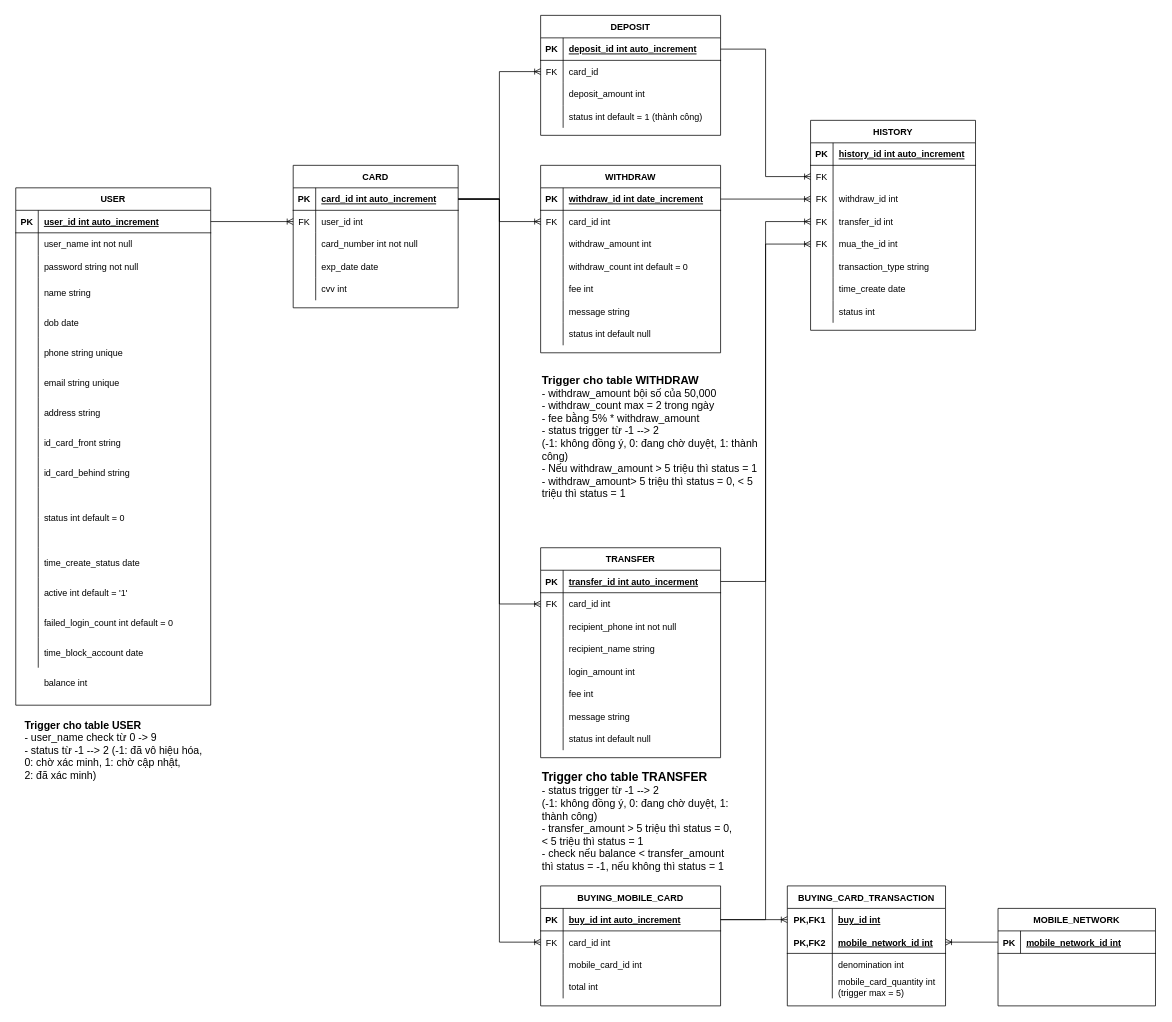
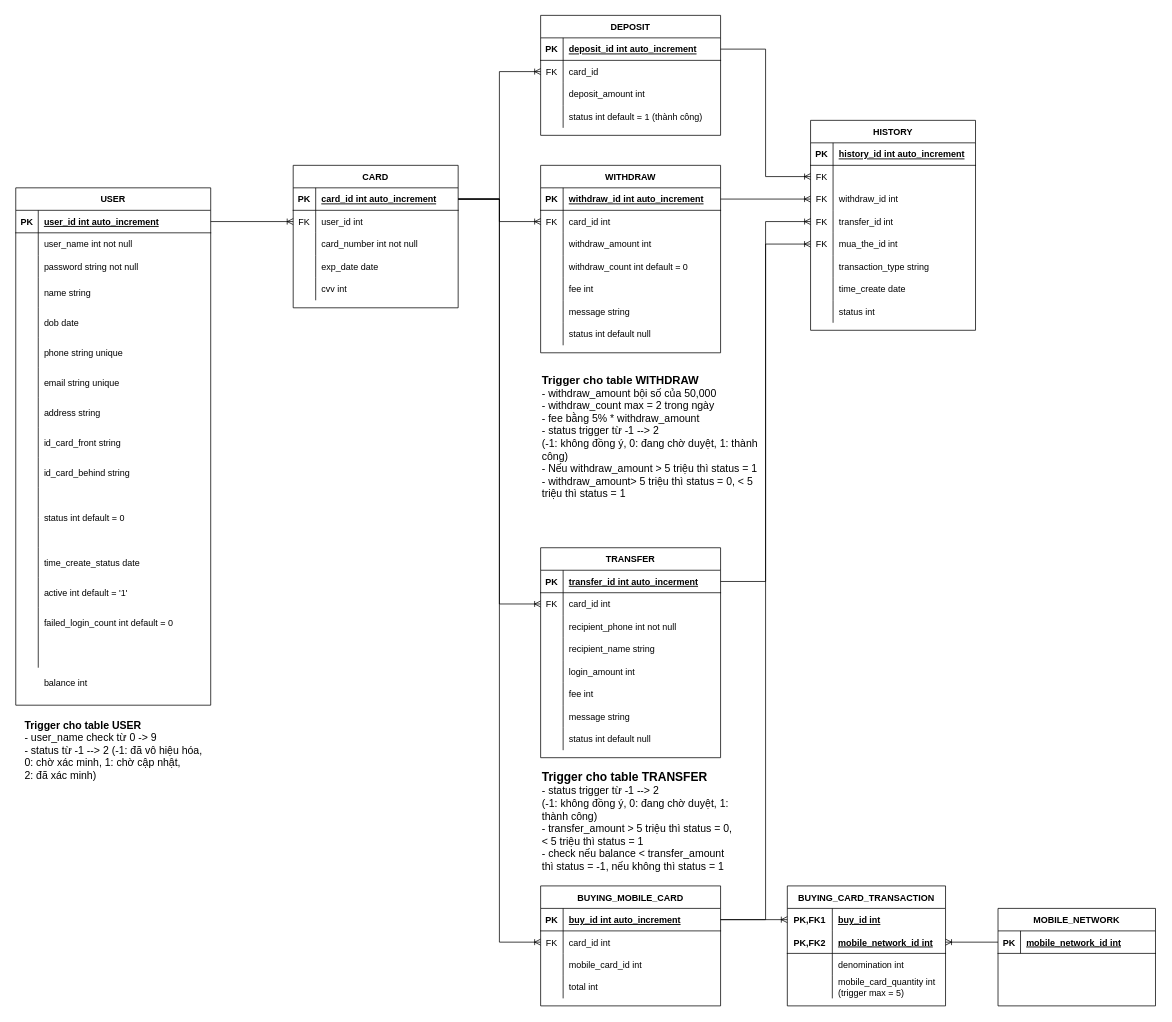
node "withdraw_id int date_increment": label "withdraw_id int date_increment" -> "withdraw_id int auto_increment"
node "time_block_account date": removed
